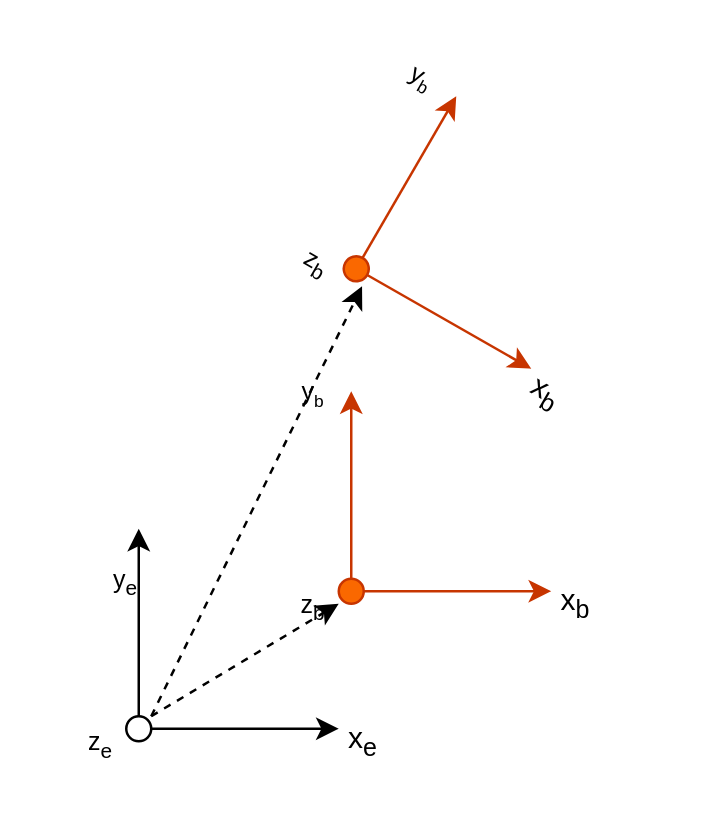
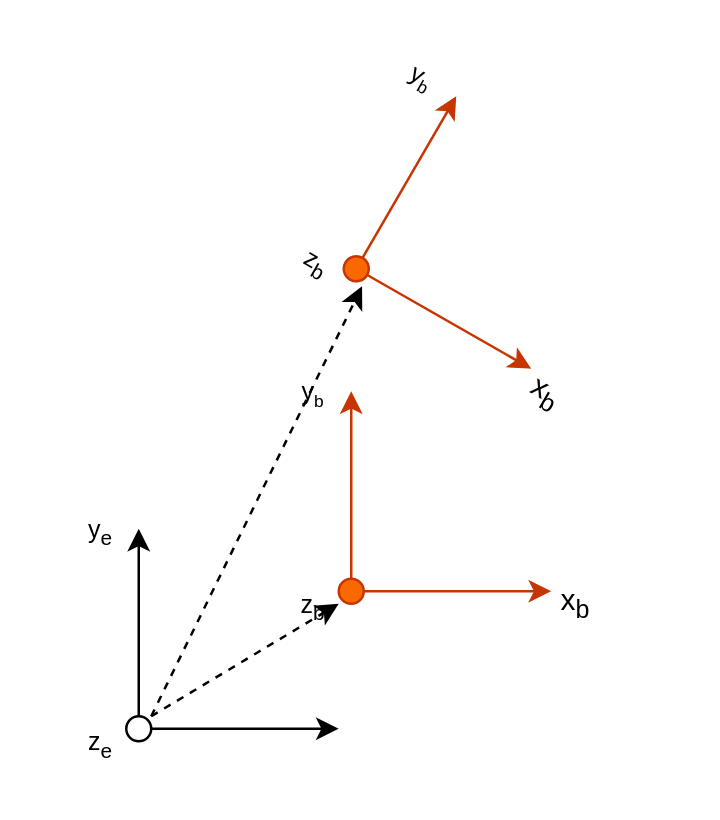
node "ye": moved (126, 579) -> (101, 529)
node "xe": removed
